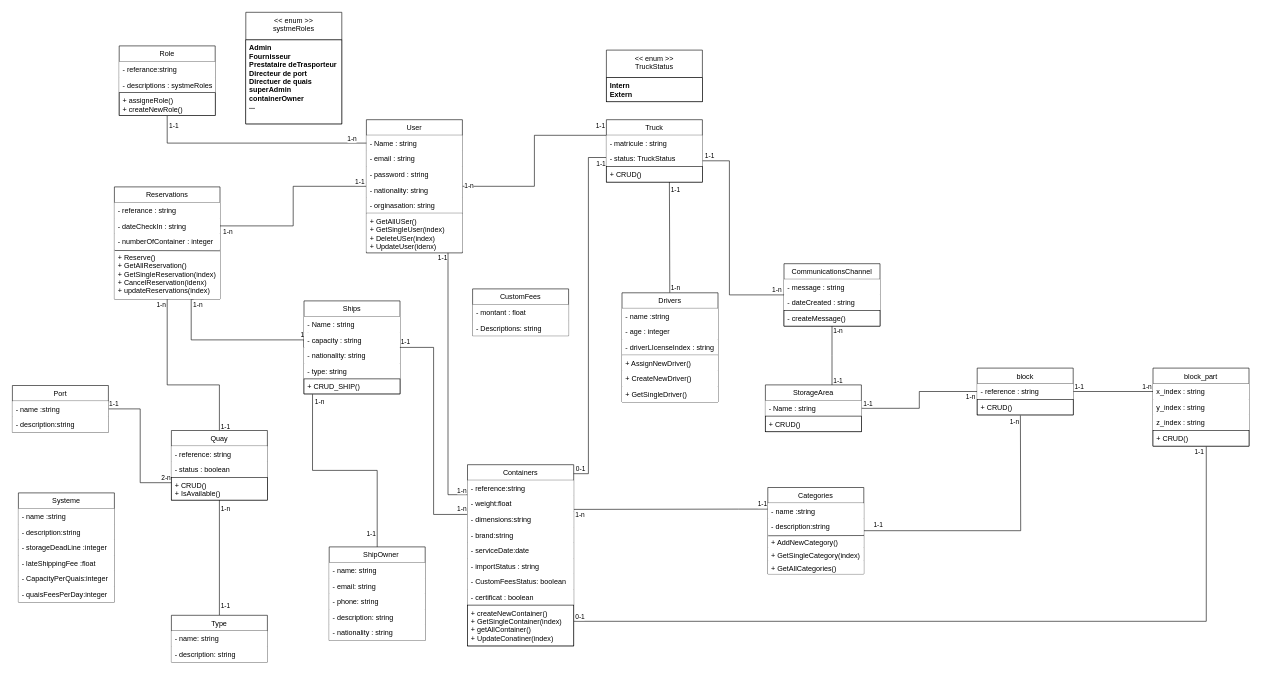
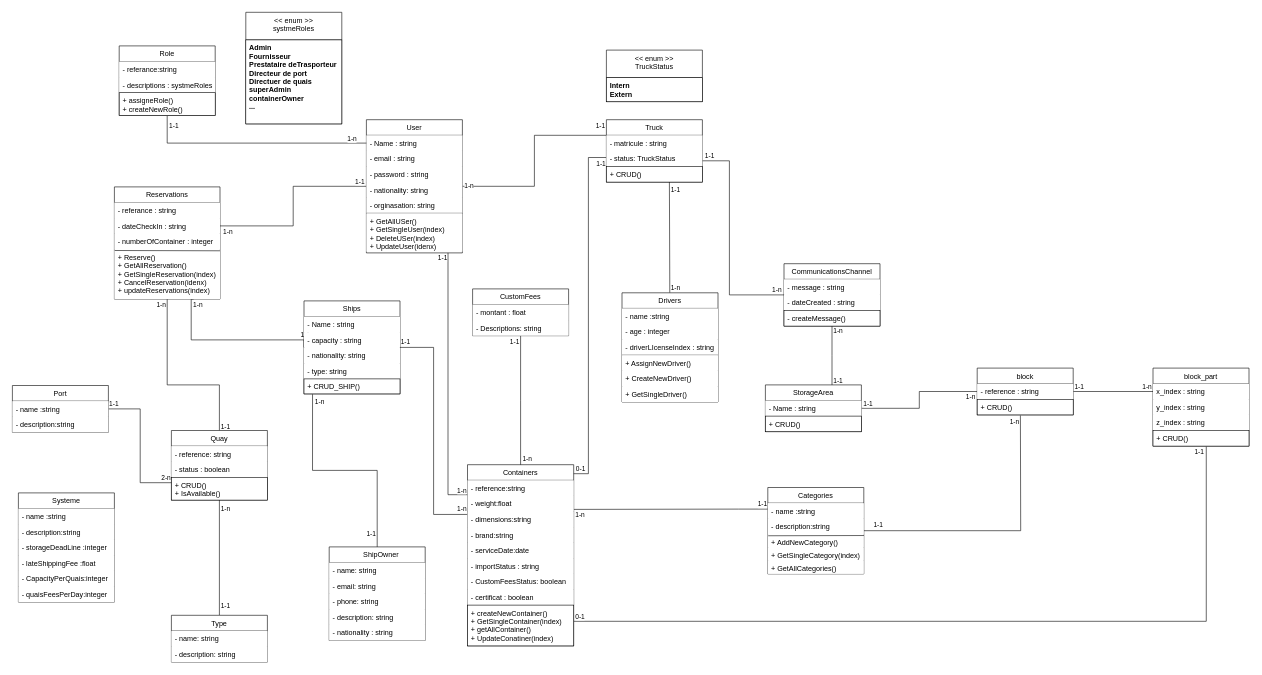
edge "CustomFees" -- "Containers": added, labels "1-1", "1-n"
